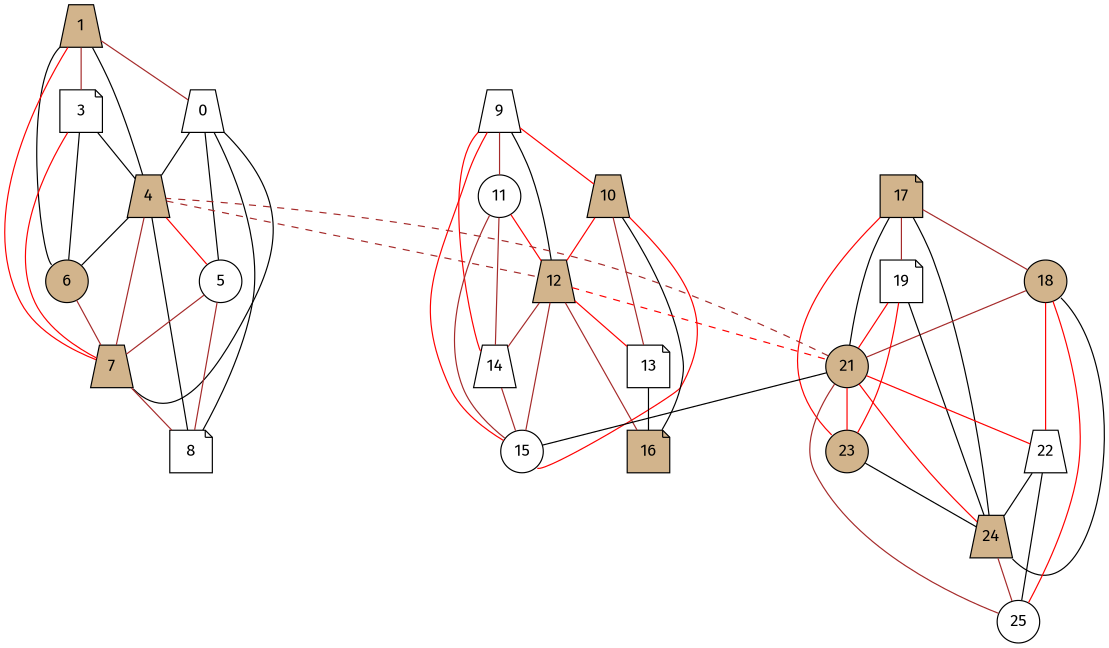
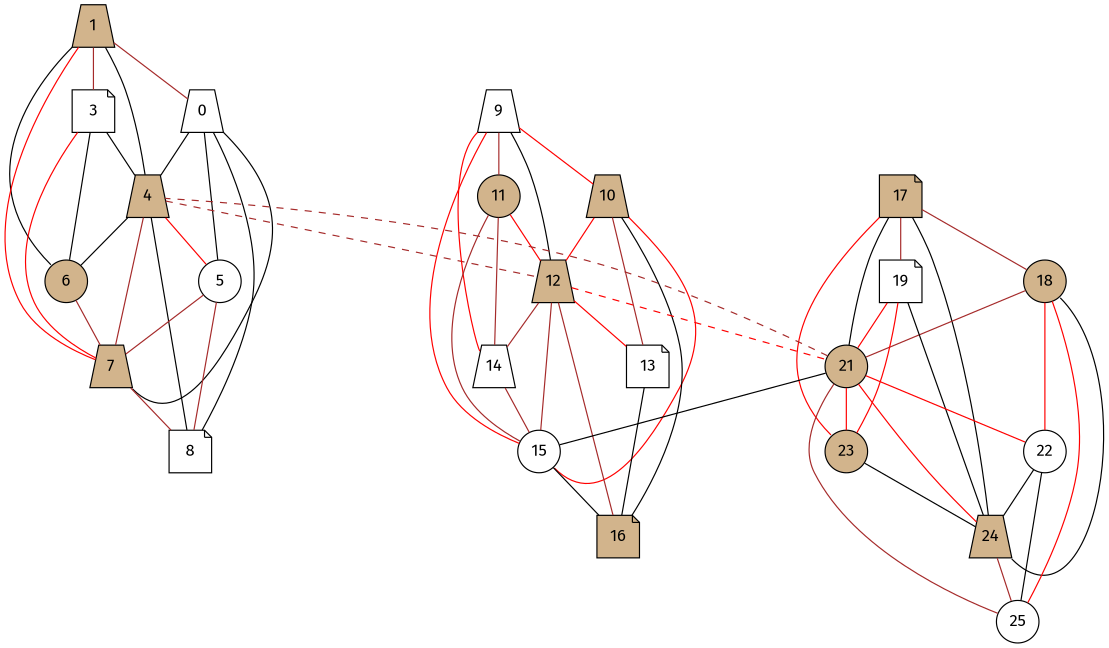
node "11": fillcolor white -> tan
node "22": shape trapezium -> circle
edge "15" -- "16": added
